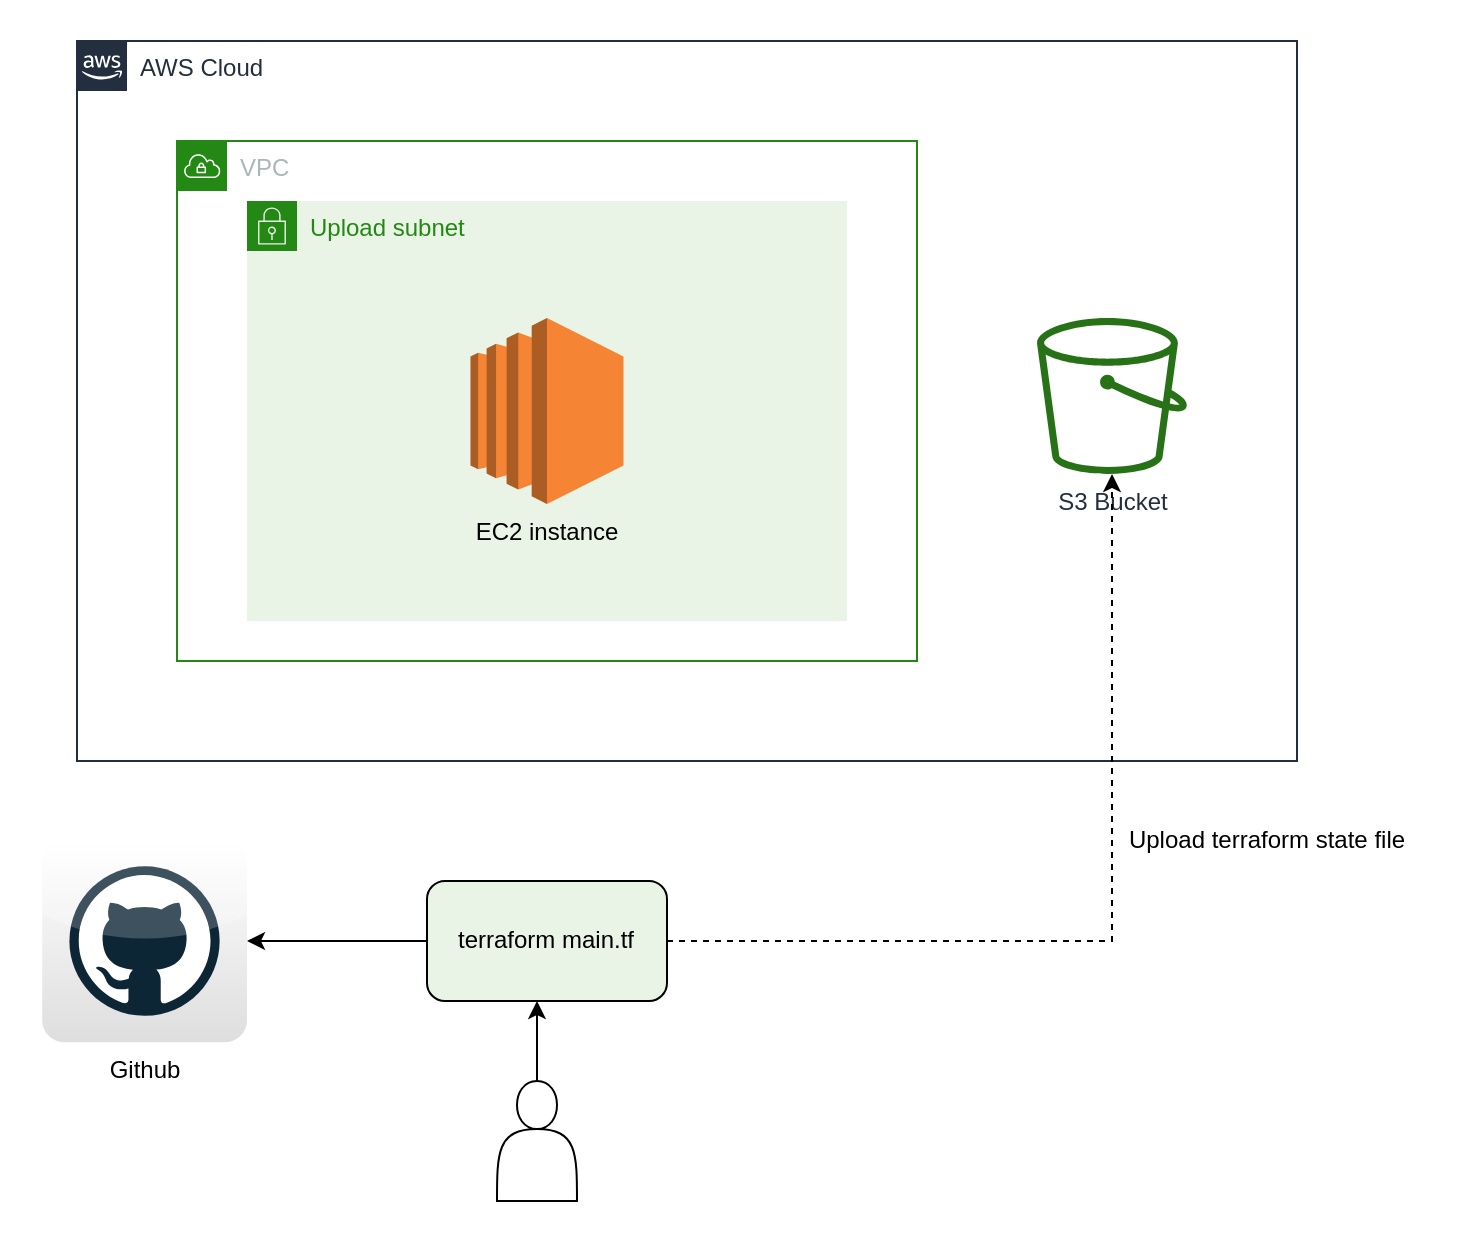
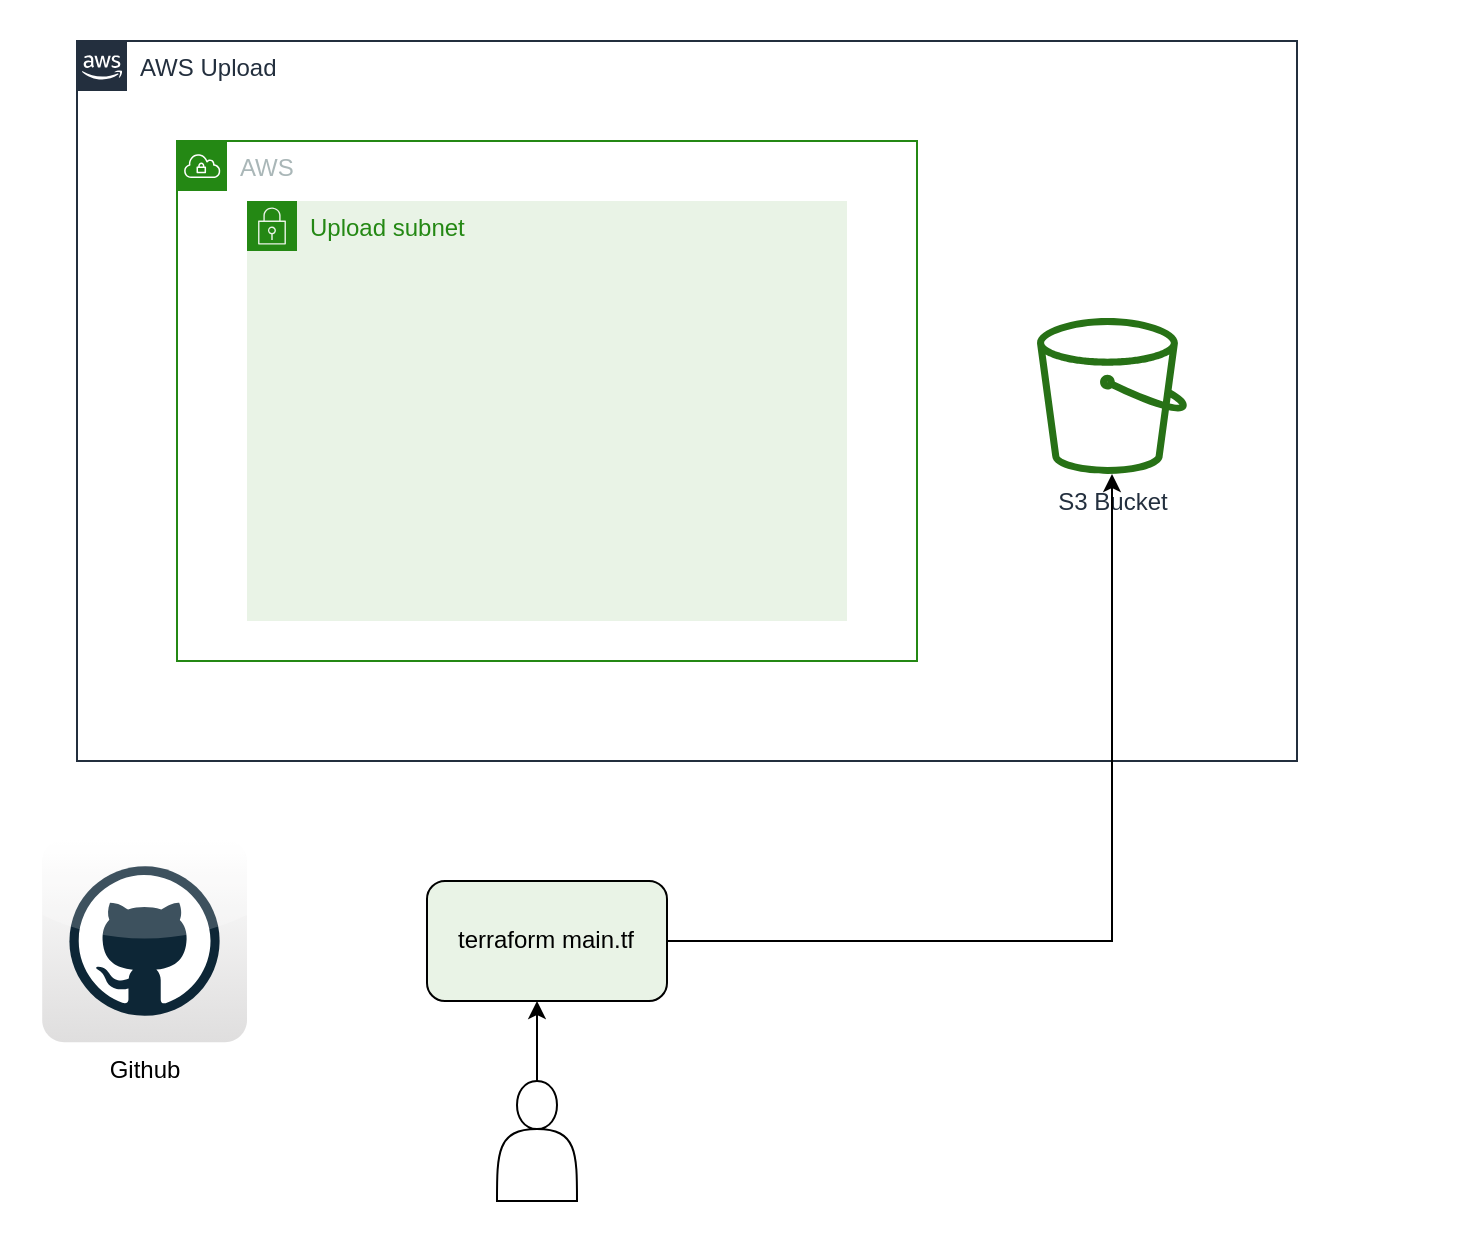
node "AWS Cloud": label "AWS Cloud" -> "AWS Upload"
node "VPC": label "VPC" -> "AWS"
node "EC2 instance": removed
node "Upload terraform state file": removed
edge "terraform main.tf" -> "S3 Bucket": style dashed -> solid
edge "terraform main.tf" -> "Github": removed
